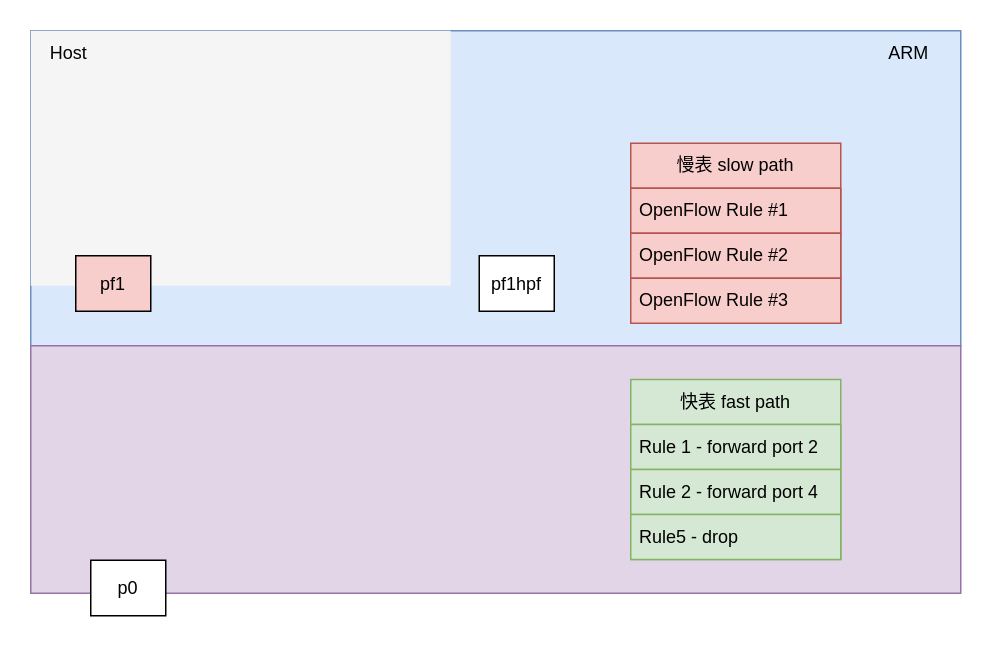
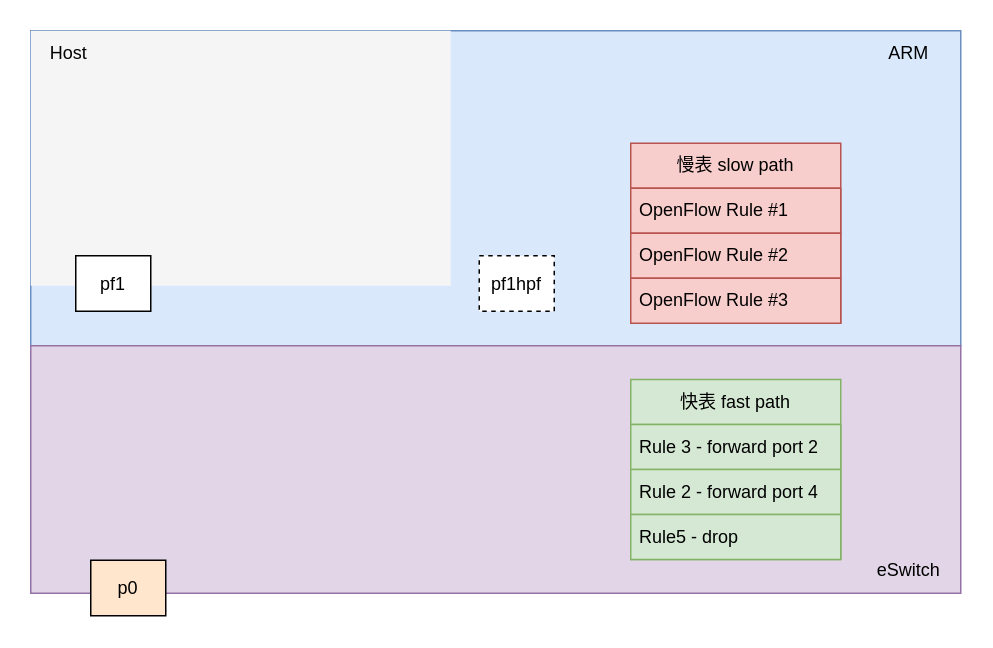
node "pf1": fillcolor #f8cecc -> #ffffff
node "pf1hpf": style solid -> dashed
node "Rule 1 - forward port 2": label "Rule 1 - forward port 2" -> "Rule 3 - forward port 2"
node "eSwitch": added
node "p0": fillcolor #ffffff -> #ffe6cc
